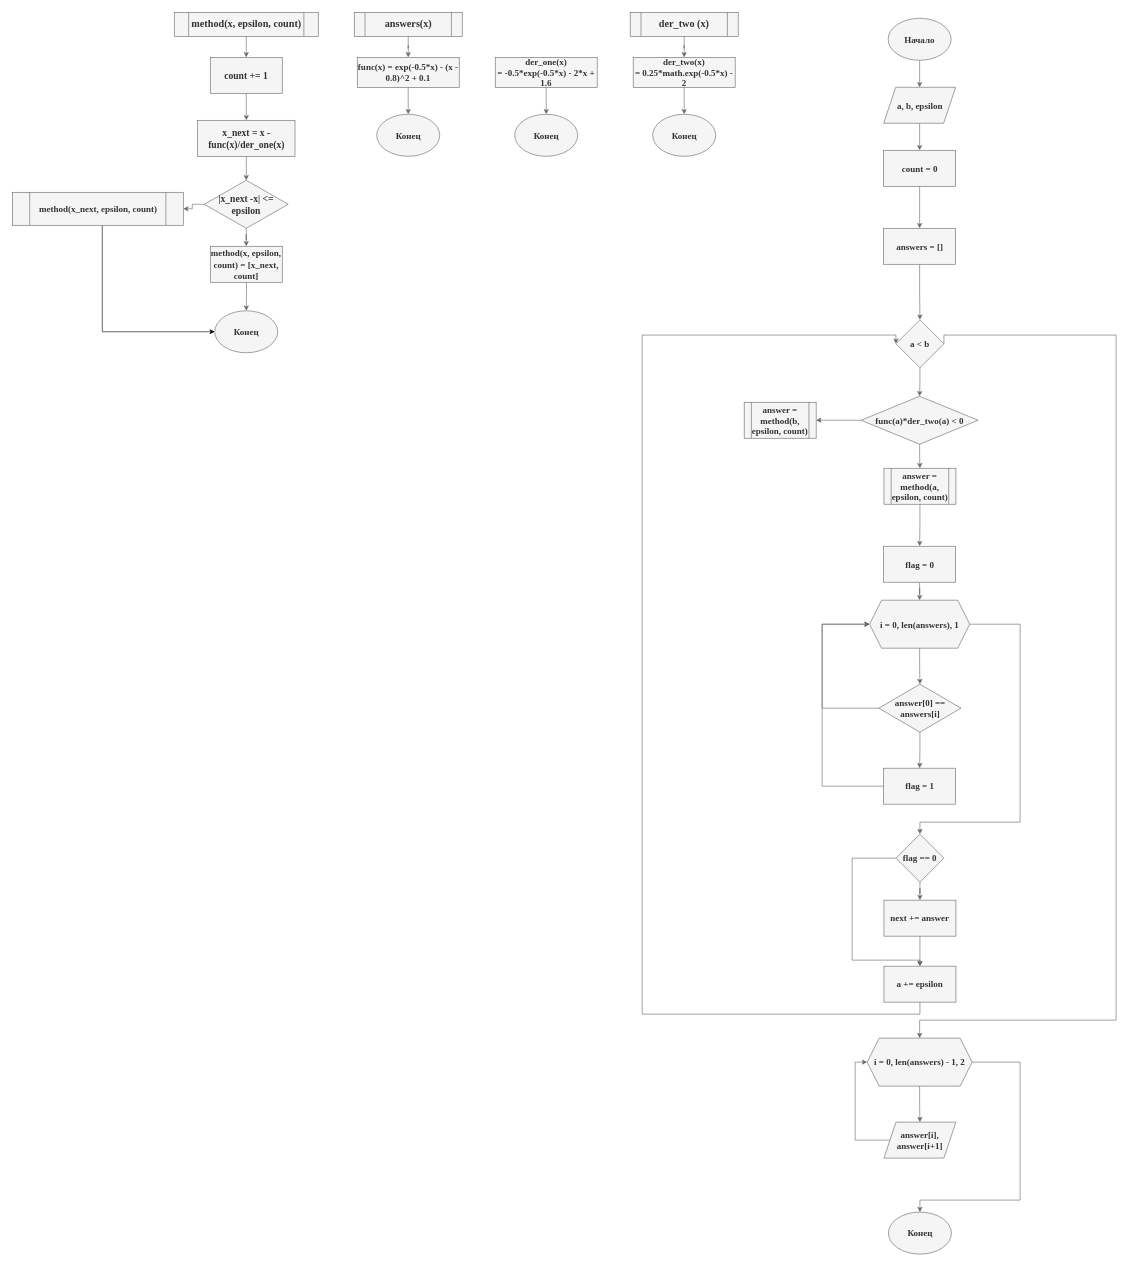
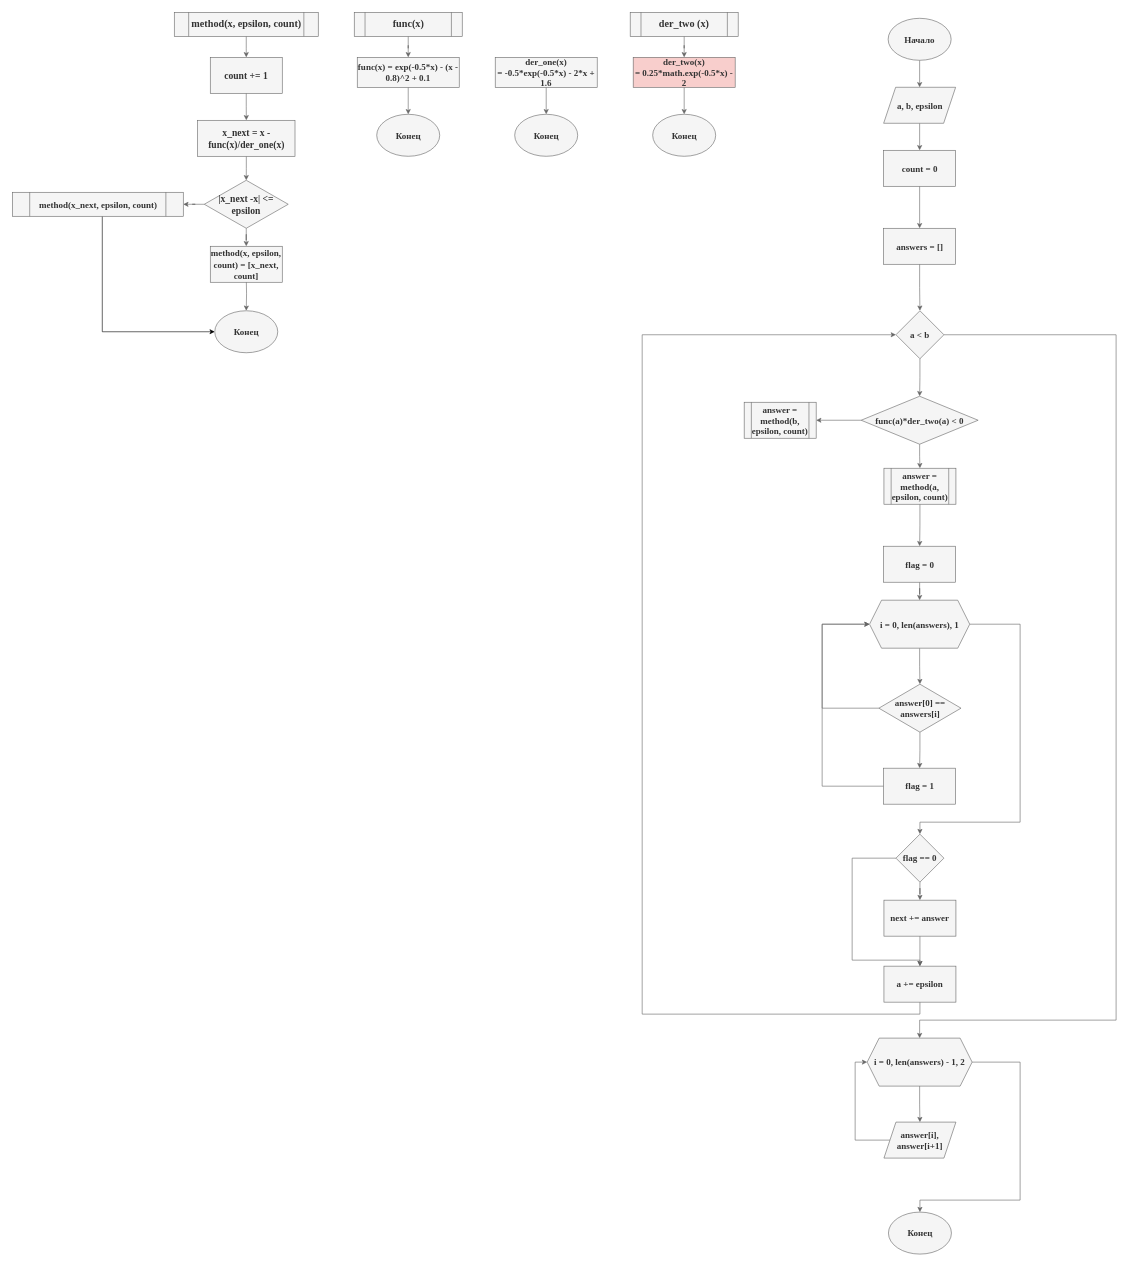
node "answers(x)": label "answers(x)" -> "func(x)"
node "der_two(x) = 0.25*math.exp(-0.5*x) - 2": fillcolor #f5f5f5 -> #f8cecc
node "method(x_next, epsilon, count)": size 171x33 -> 171x24
node "a < b": moved (920, 344) -> (920, 335)
